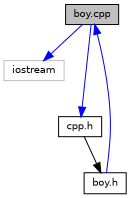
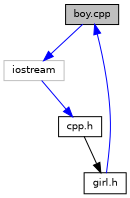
edge "boy.cpp" -> "cpp.h": now "iostream" -> "cpp.h"
node "boy.h": label "boy.h" -> "girl.h"
